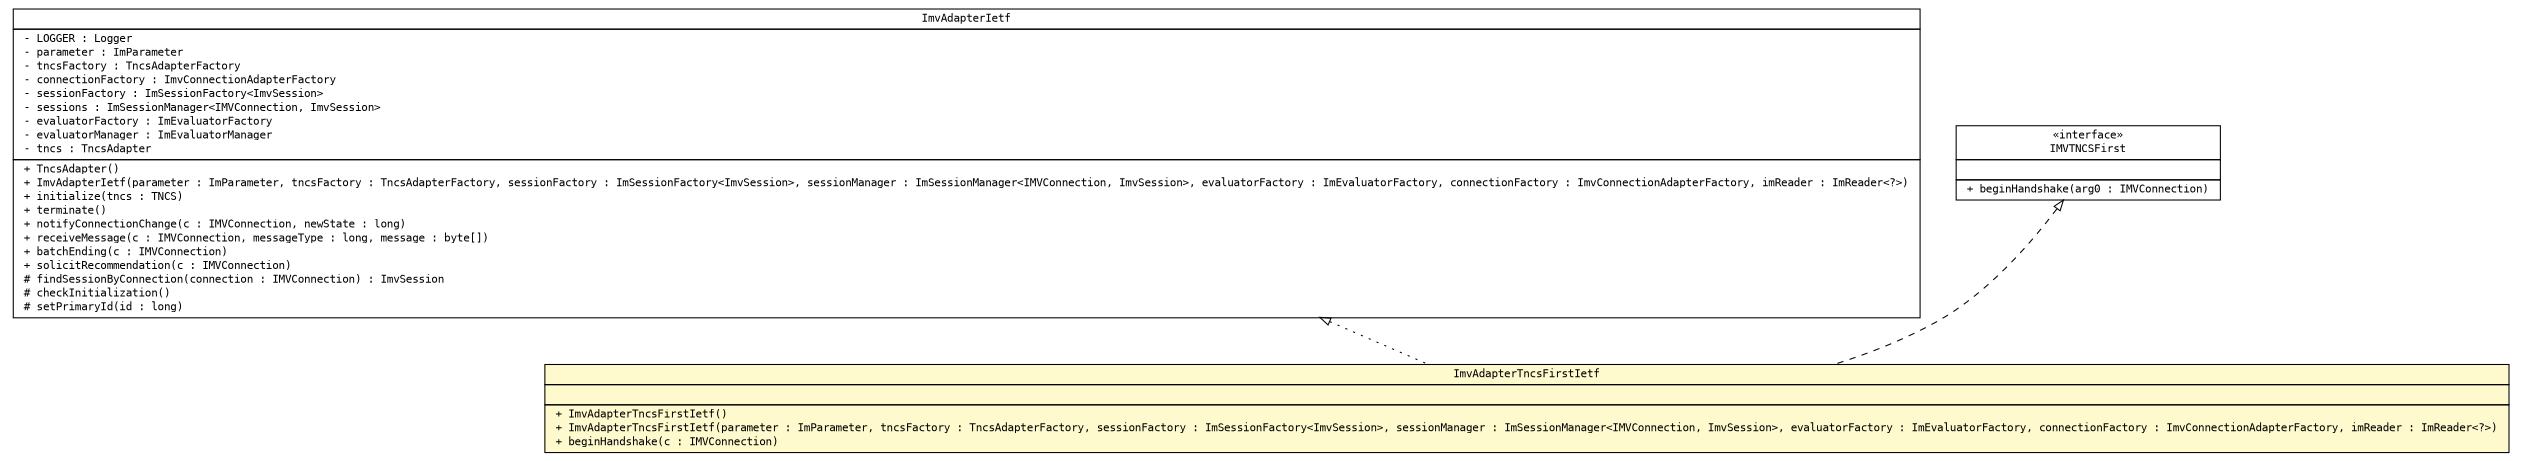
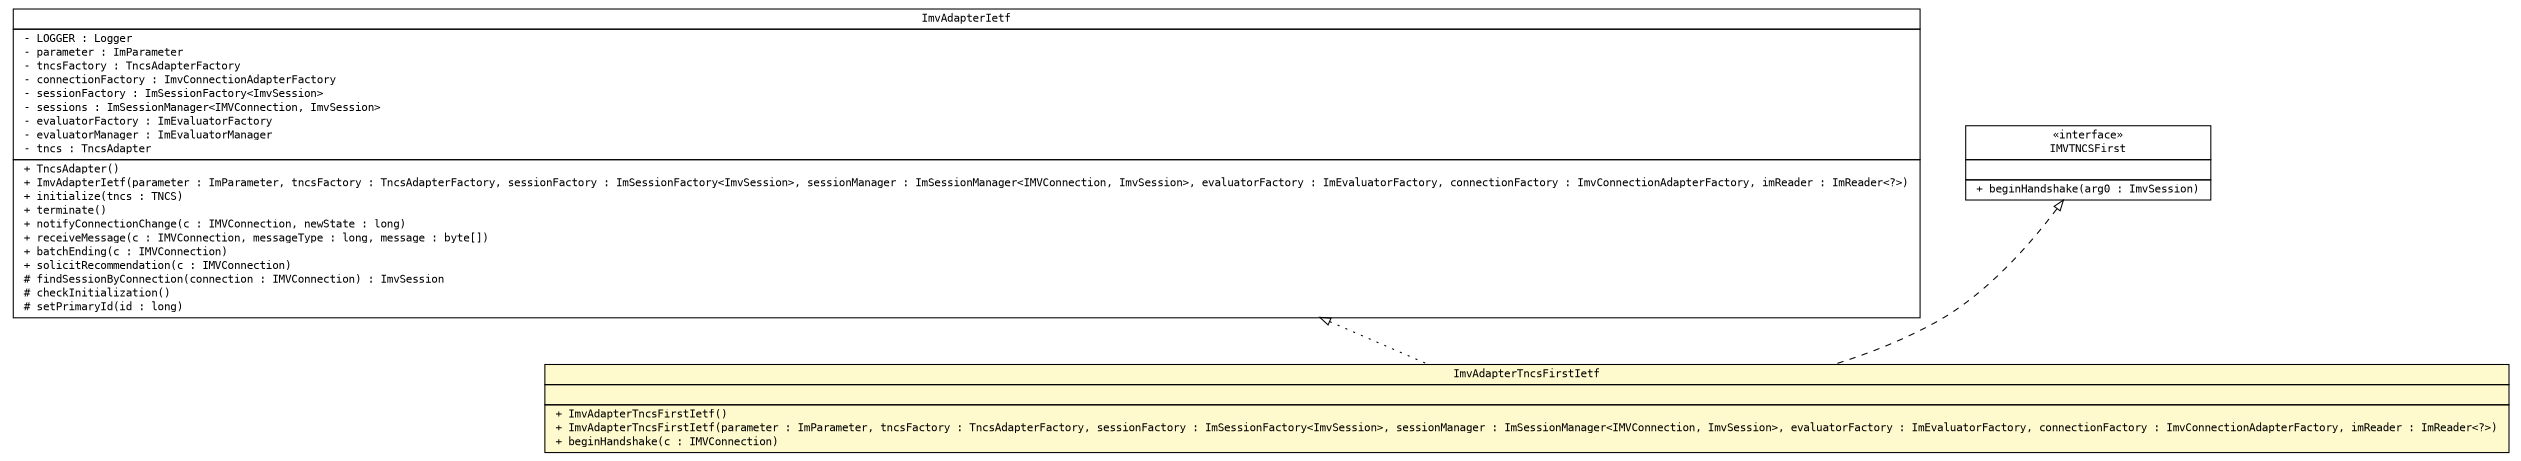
node "IMVTNCSFirst": text "+ beginHandshake(arg0 : IMVConnection)" -> "+ beginHandshake(arg0 : ImvSession)"
